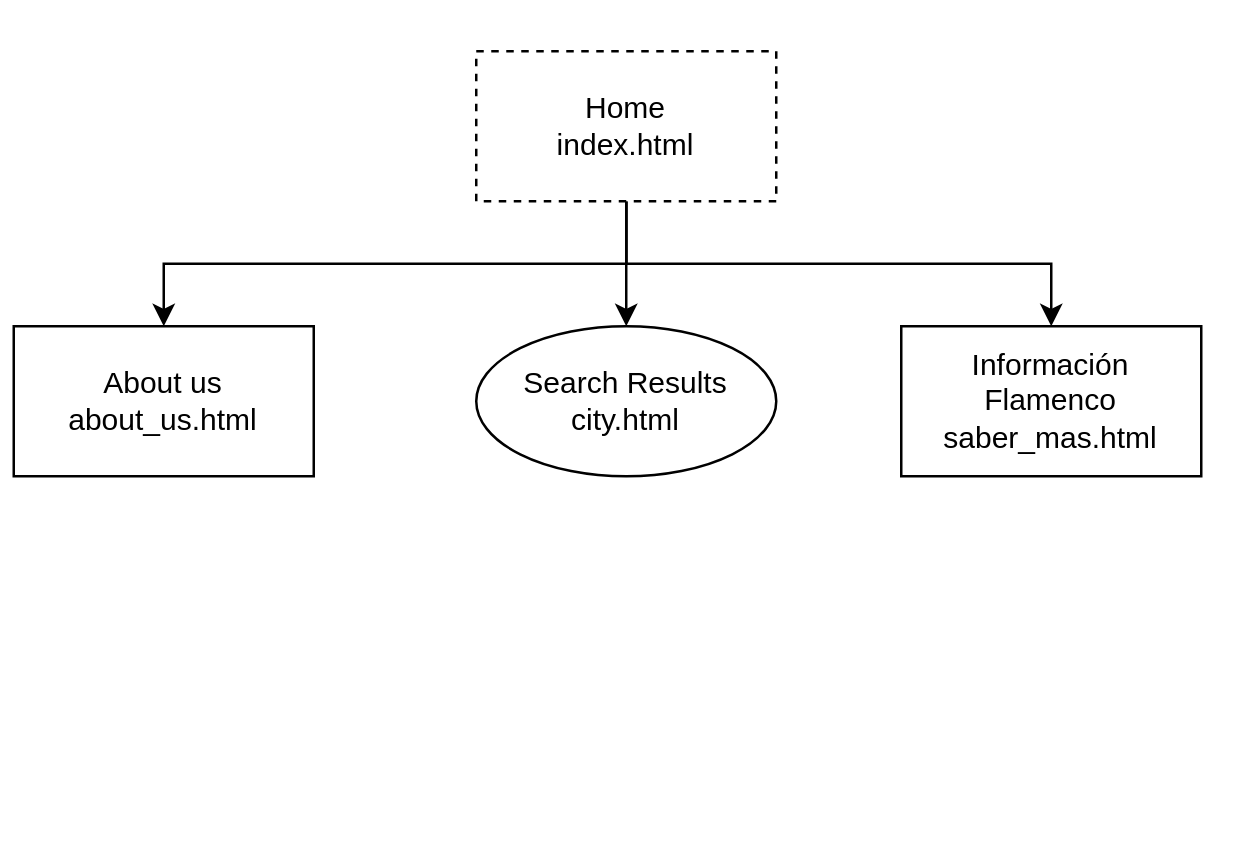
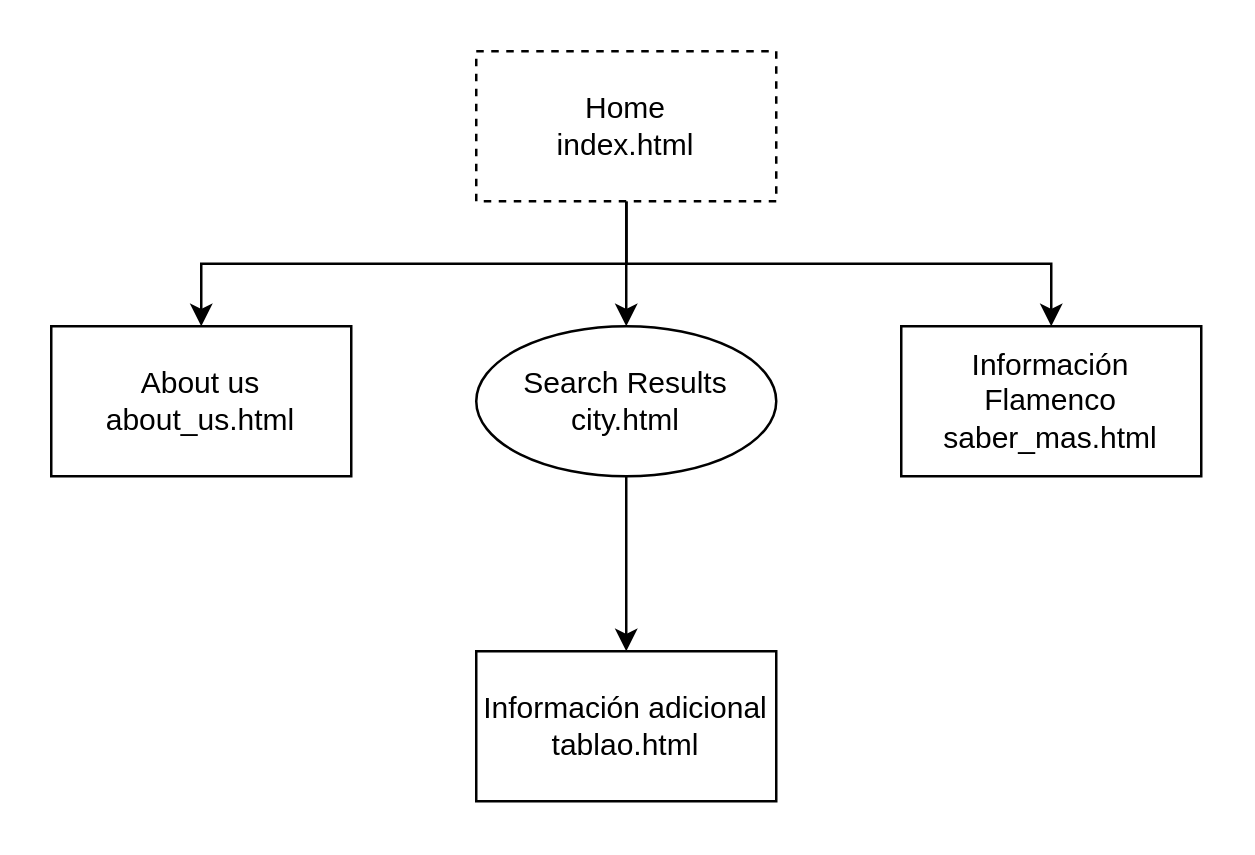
node "About us about_us.html": moved (164, 401) -> (201, 401)
edge "Search Results city.html" -> "Información adicional tablao.html": added
node "Información adicional tablao.html": added
